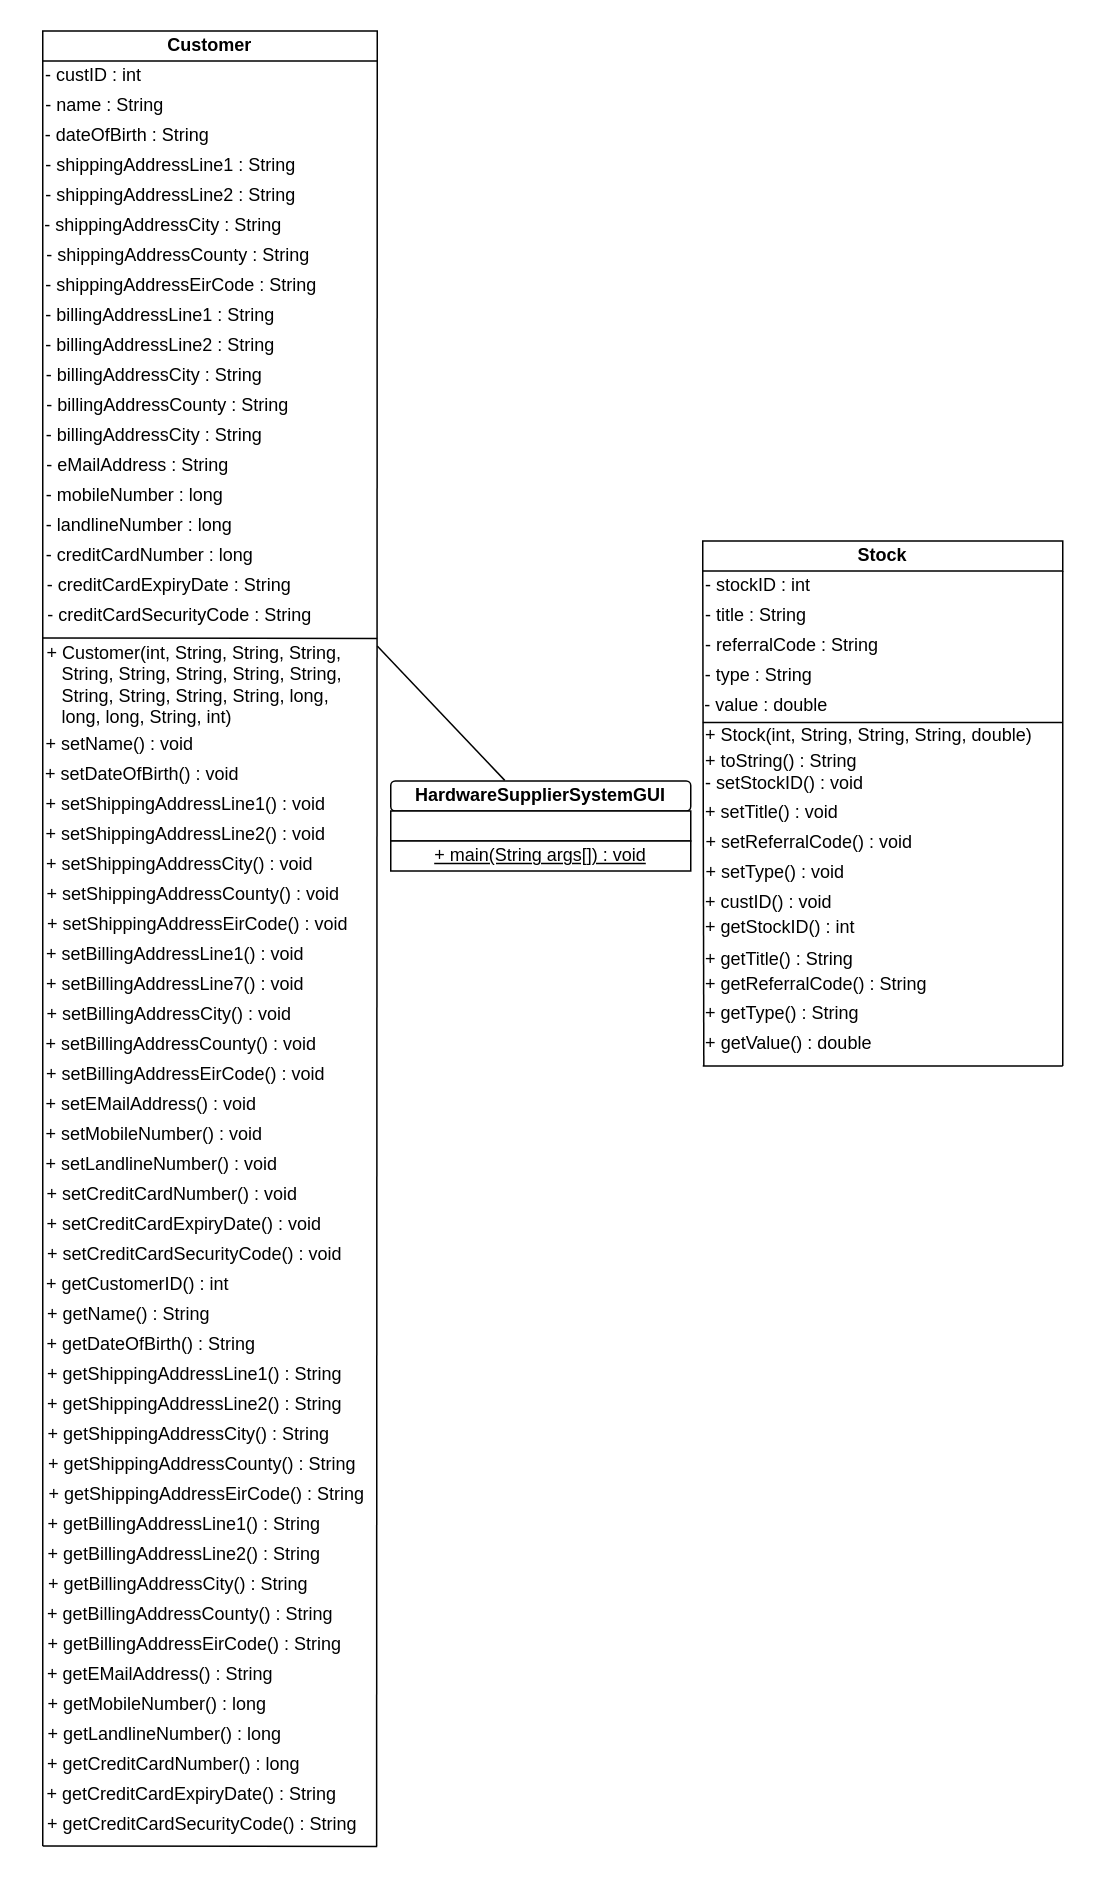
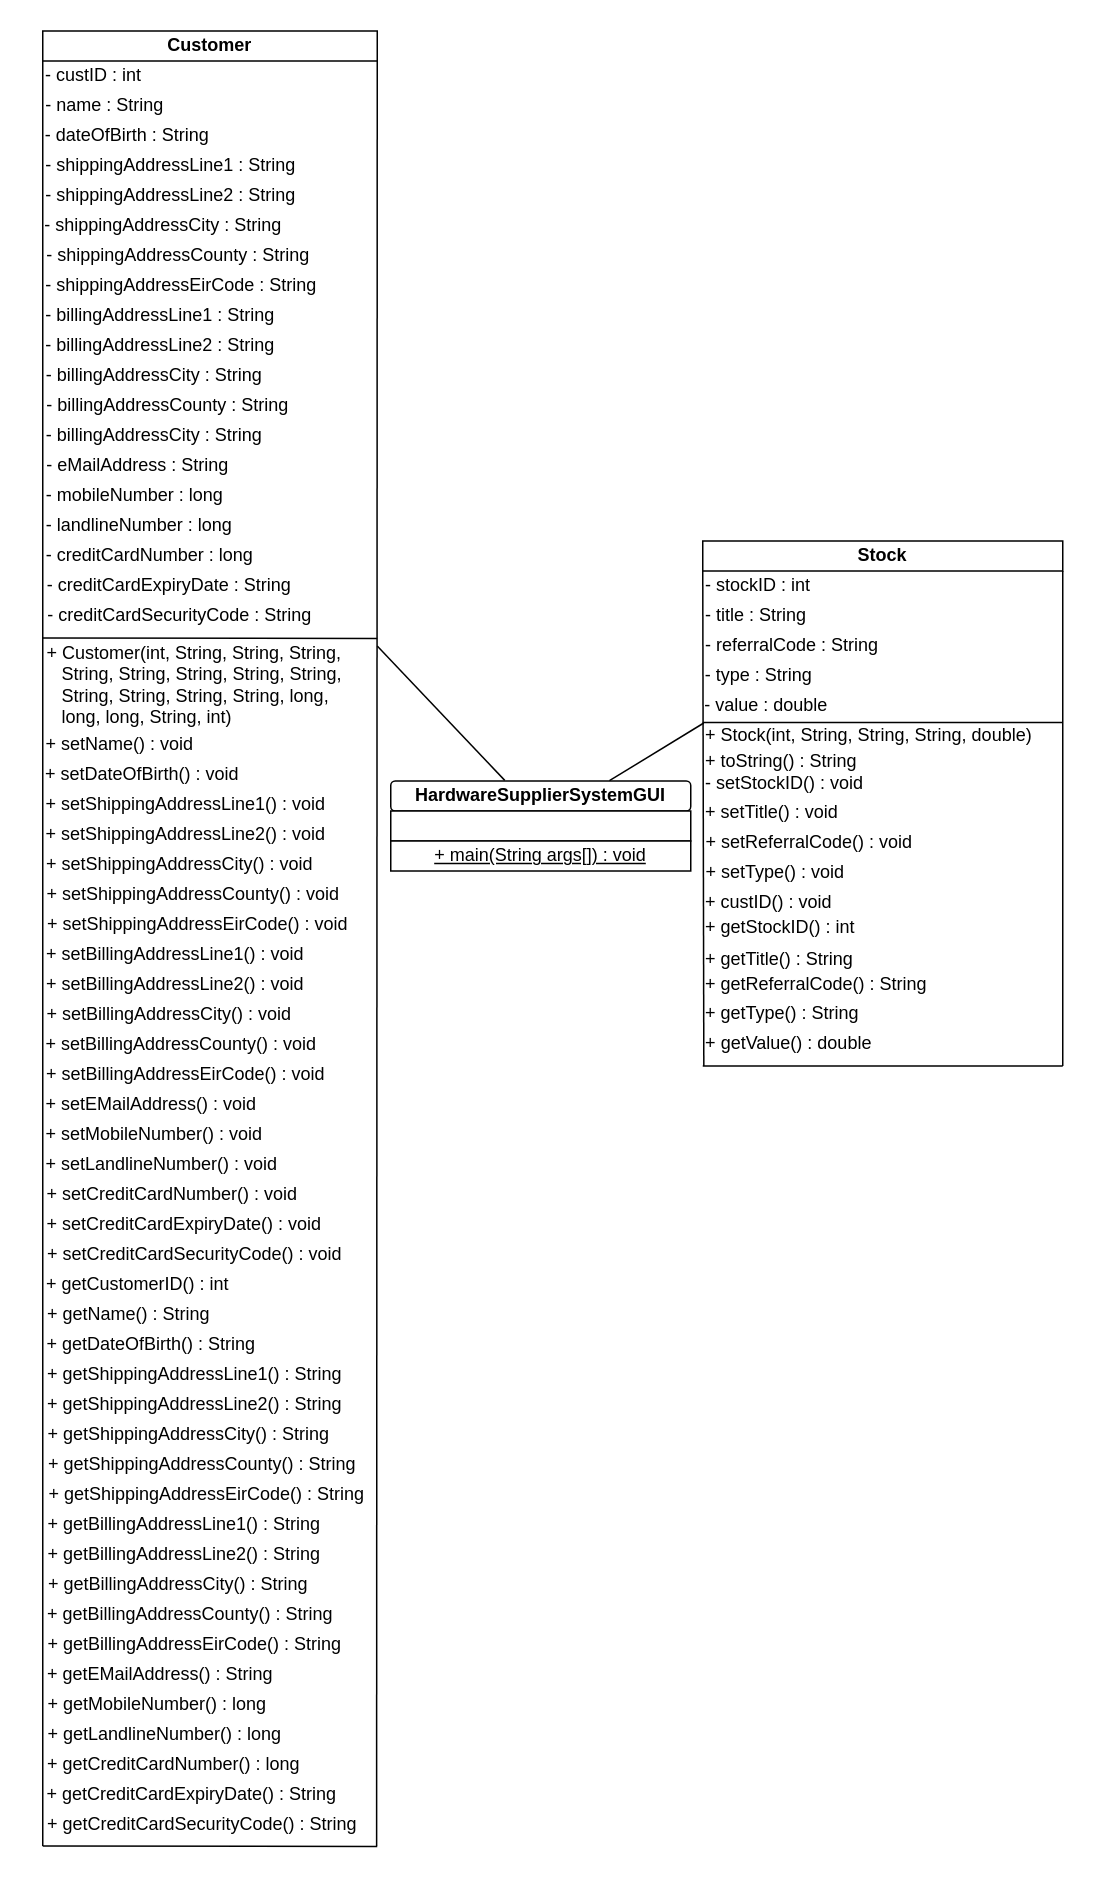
edge "- value : double" -- "HardwareSupplierSystemGUI": added
node "+ setBillingAddressLine7() : void": label "+ setBillingAddressLine7() : void" -> "+ setBillingAddressLine2() : void"
